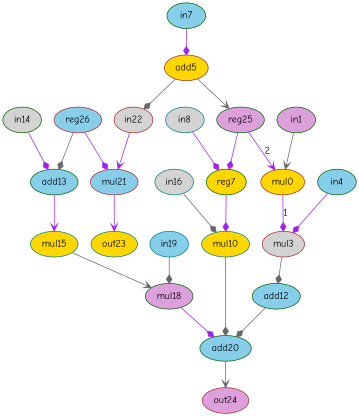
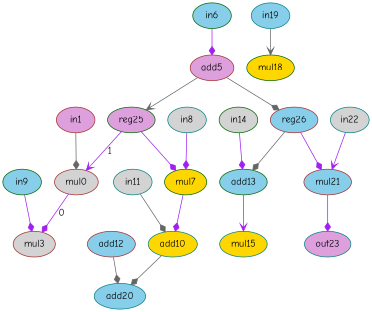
node "in7": label "in7" -> "in6"
node "add5": fillcolor gold -> plum
edge "add5" -> "in22": now "add5" -> "reg26"
node "in22": color brown -> teal
node "in1": color darkgreen -> brown
edge "in1" -> "mul0": arrowhead vee -> diamond
edge "reg25" -> "mul0": label "2" -> "1"
node "in16": label "in16" -> "in11"
node "reg7": label "reg7" -> "mul7"
node "mul0": fillcolor gold -> lightgrey
node "in4": label "in4" -> "in9"
edge "mul21" -> "out23": arrowhead vee -> diamond
edge "mul0" -> "mul3": label "1" -> "0"
node "out23": fillcolor gold -> plum
node "mul10": label "mul10" -> "add10"
edge "in19" -> "mul18": arrowhead diamond -> vee
edge "mul3" -> "add12": removed
edge "mul15" -> "mul18": removed
node "mul18": fillcolor plum -> gold
node "add12": color darkgreen -> brown
edge "mul18" -> "add20": removed
node "add20": color darkgreen -> teal
node "out24": removed
